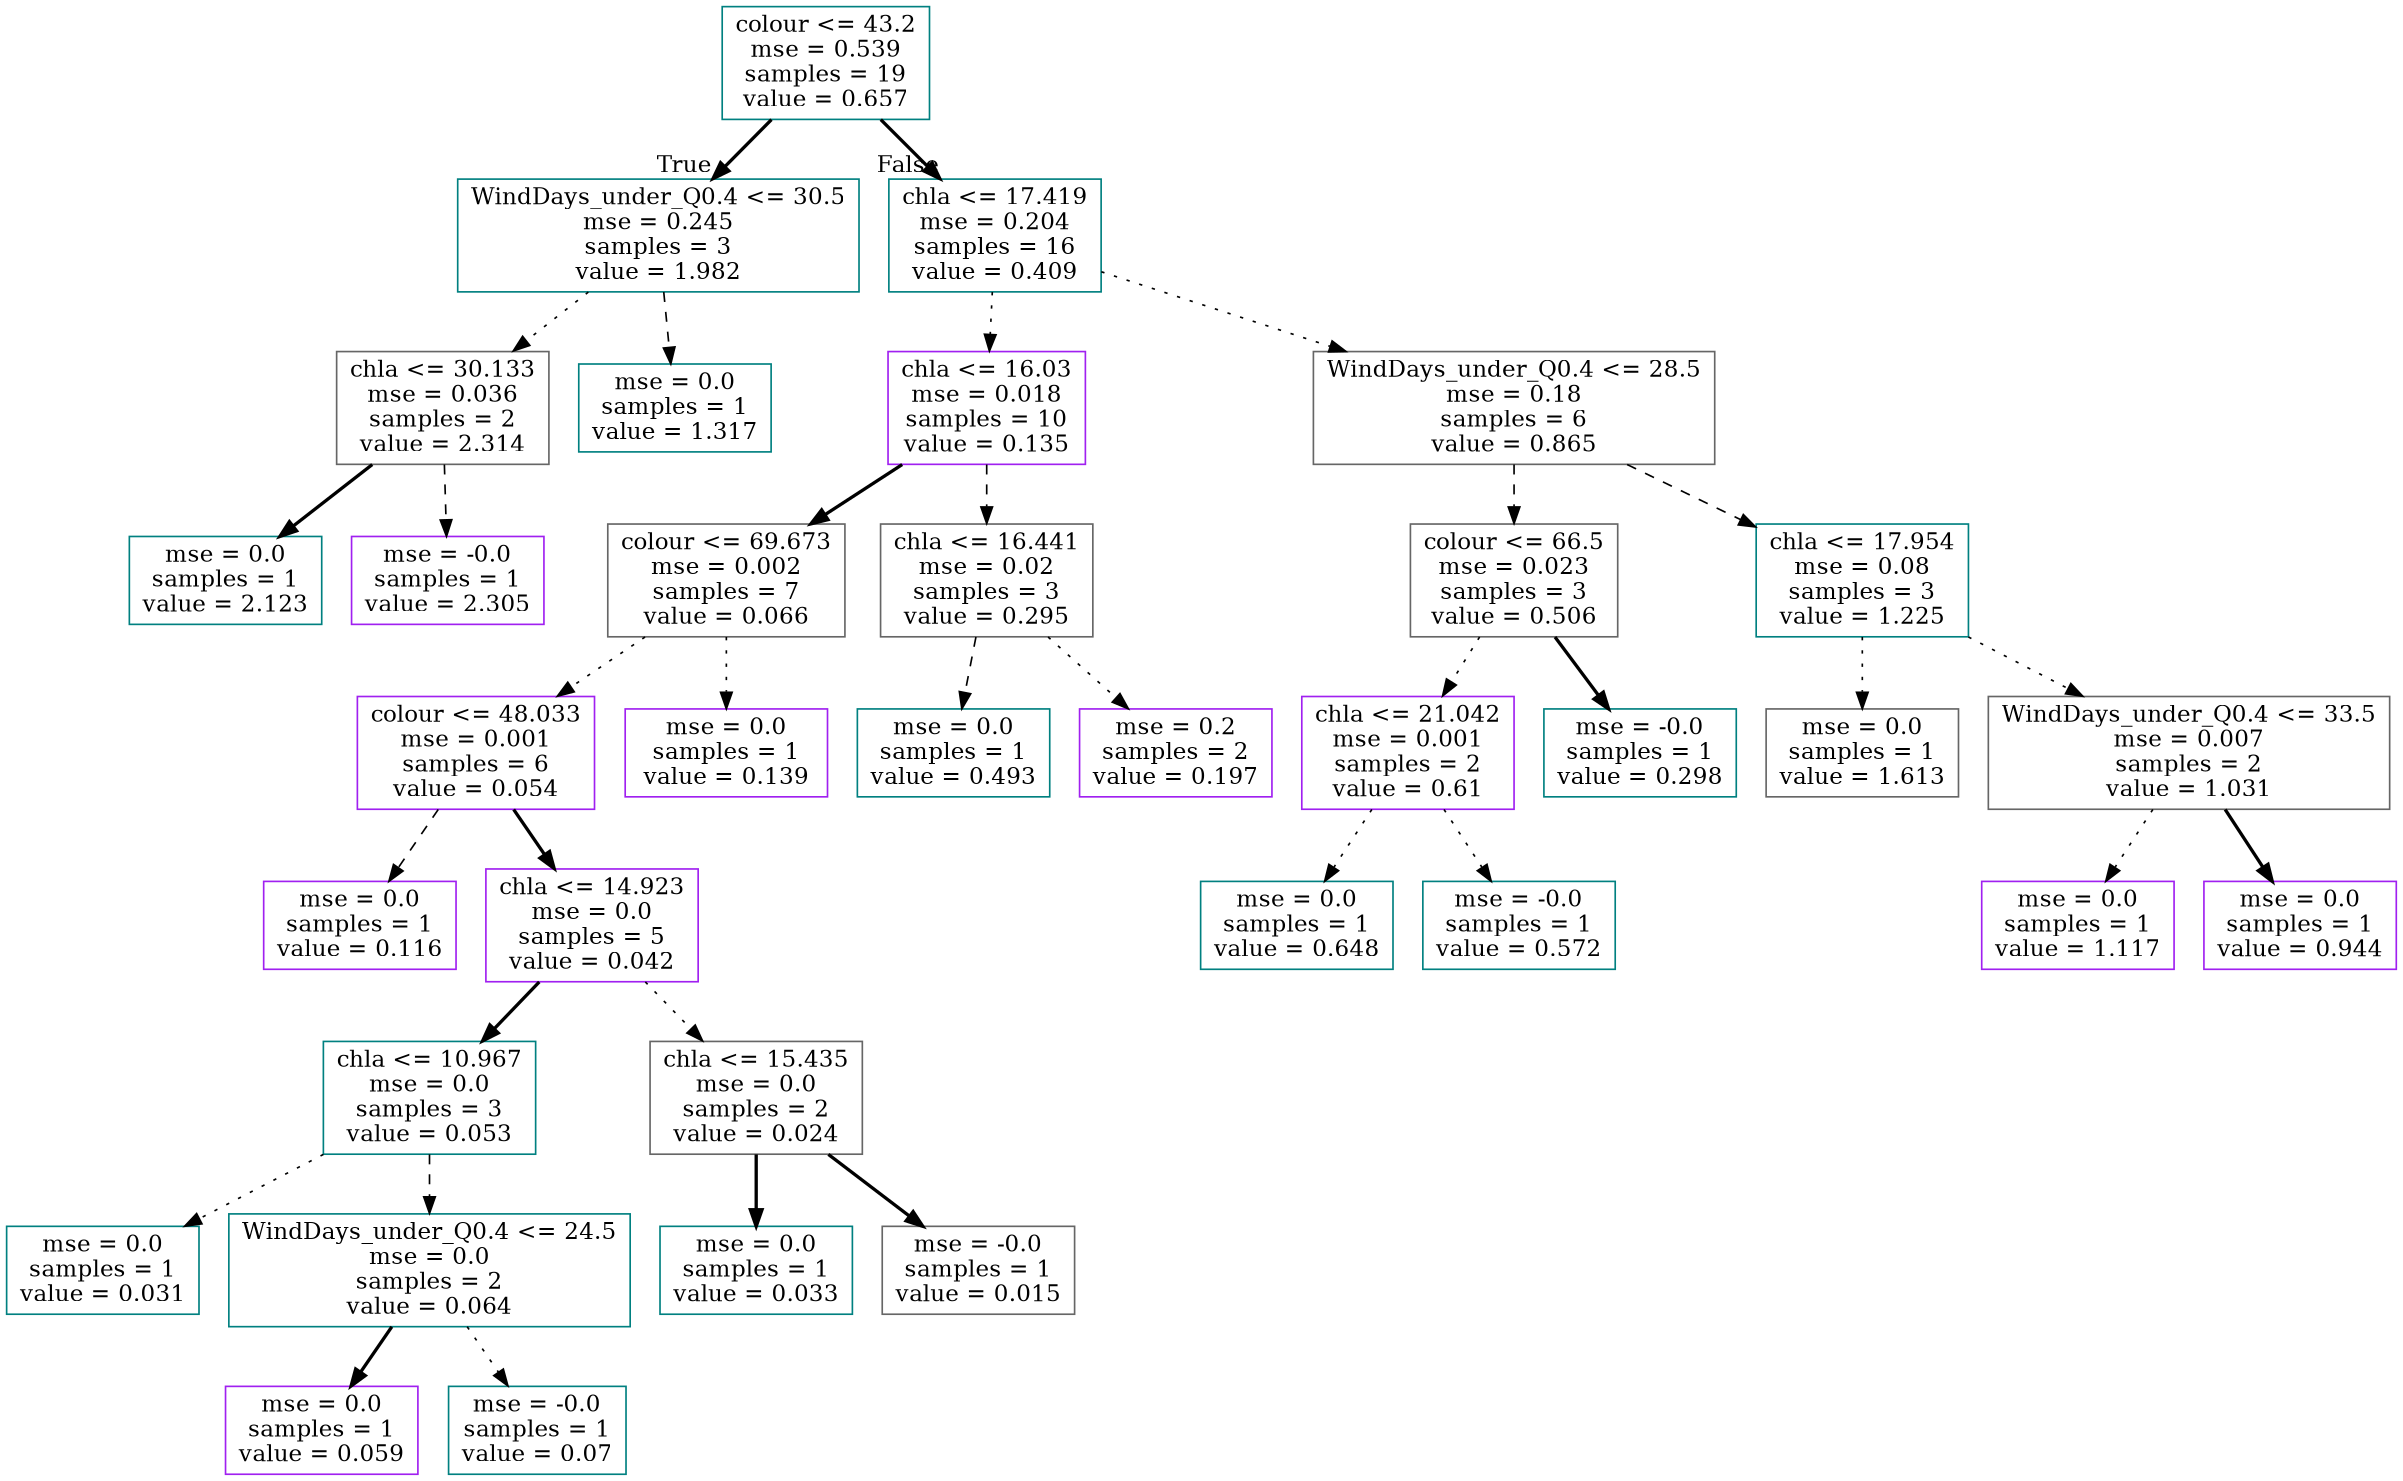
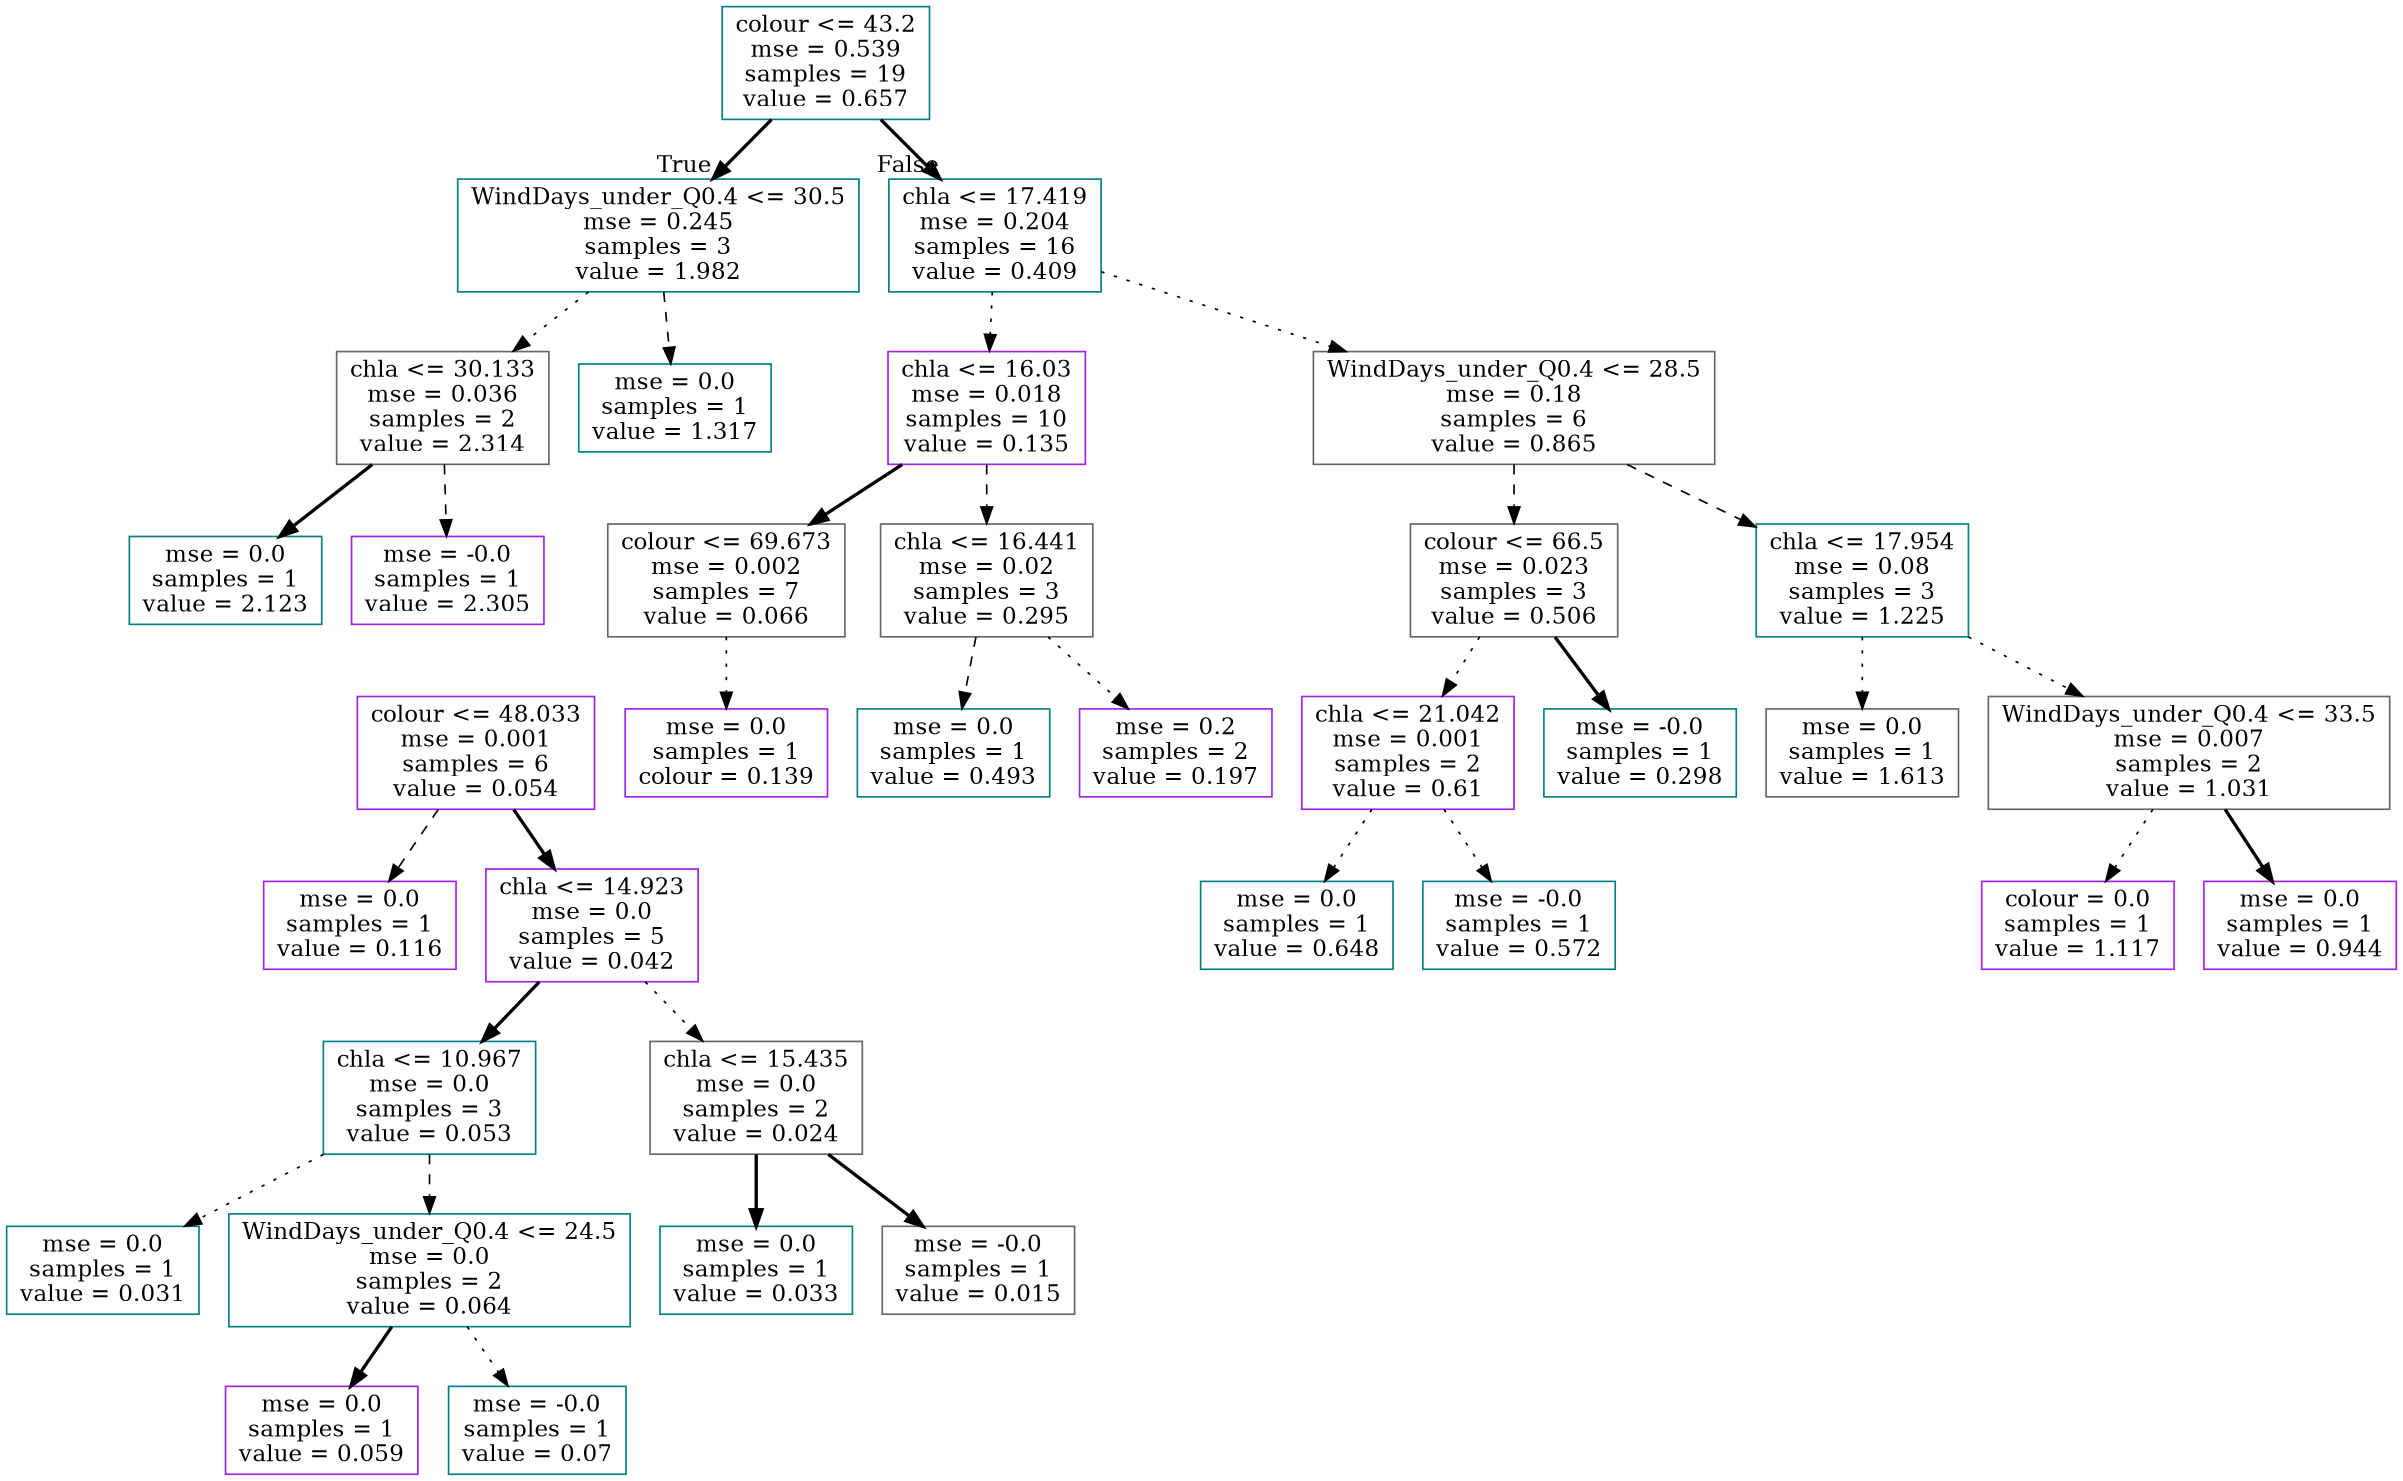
edge "colour <= 69.673 mse = 0.002 samples = 7 value = 0.066" -> "colour <= 48.033 mse = 0.001 samples = 6 value = 0.054": removed
node "mse = 0.0 samples = 1 value = 0.139": label "mse = 0.0 samples = 1 value = 0.139" -> "mse = 0.0 samples = 1 colour = 0.139"
node "mse = 0.0 samples = 1 value = 1.117": label "mse = 0.0 samples = 1 value = 1.117" -> "colour = 0.0 samples = 1 value = 1.117"
